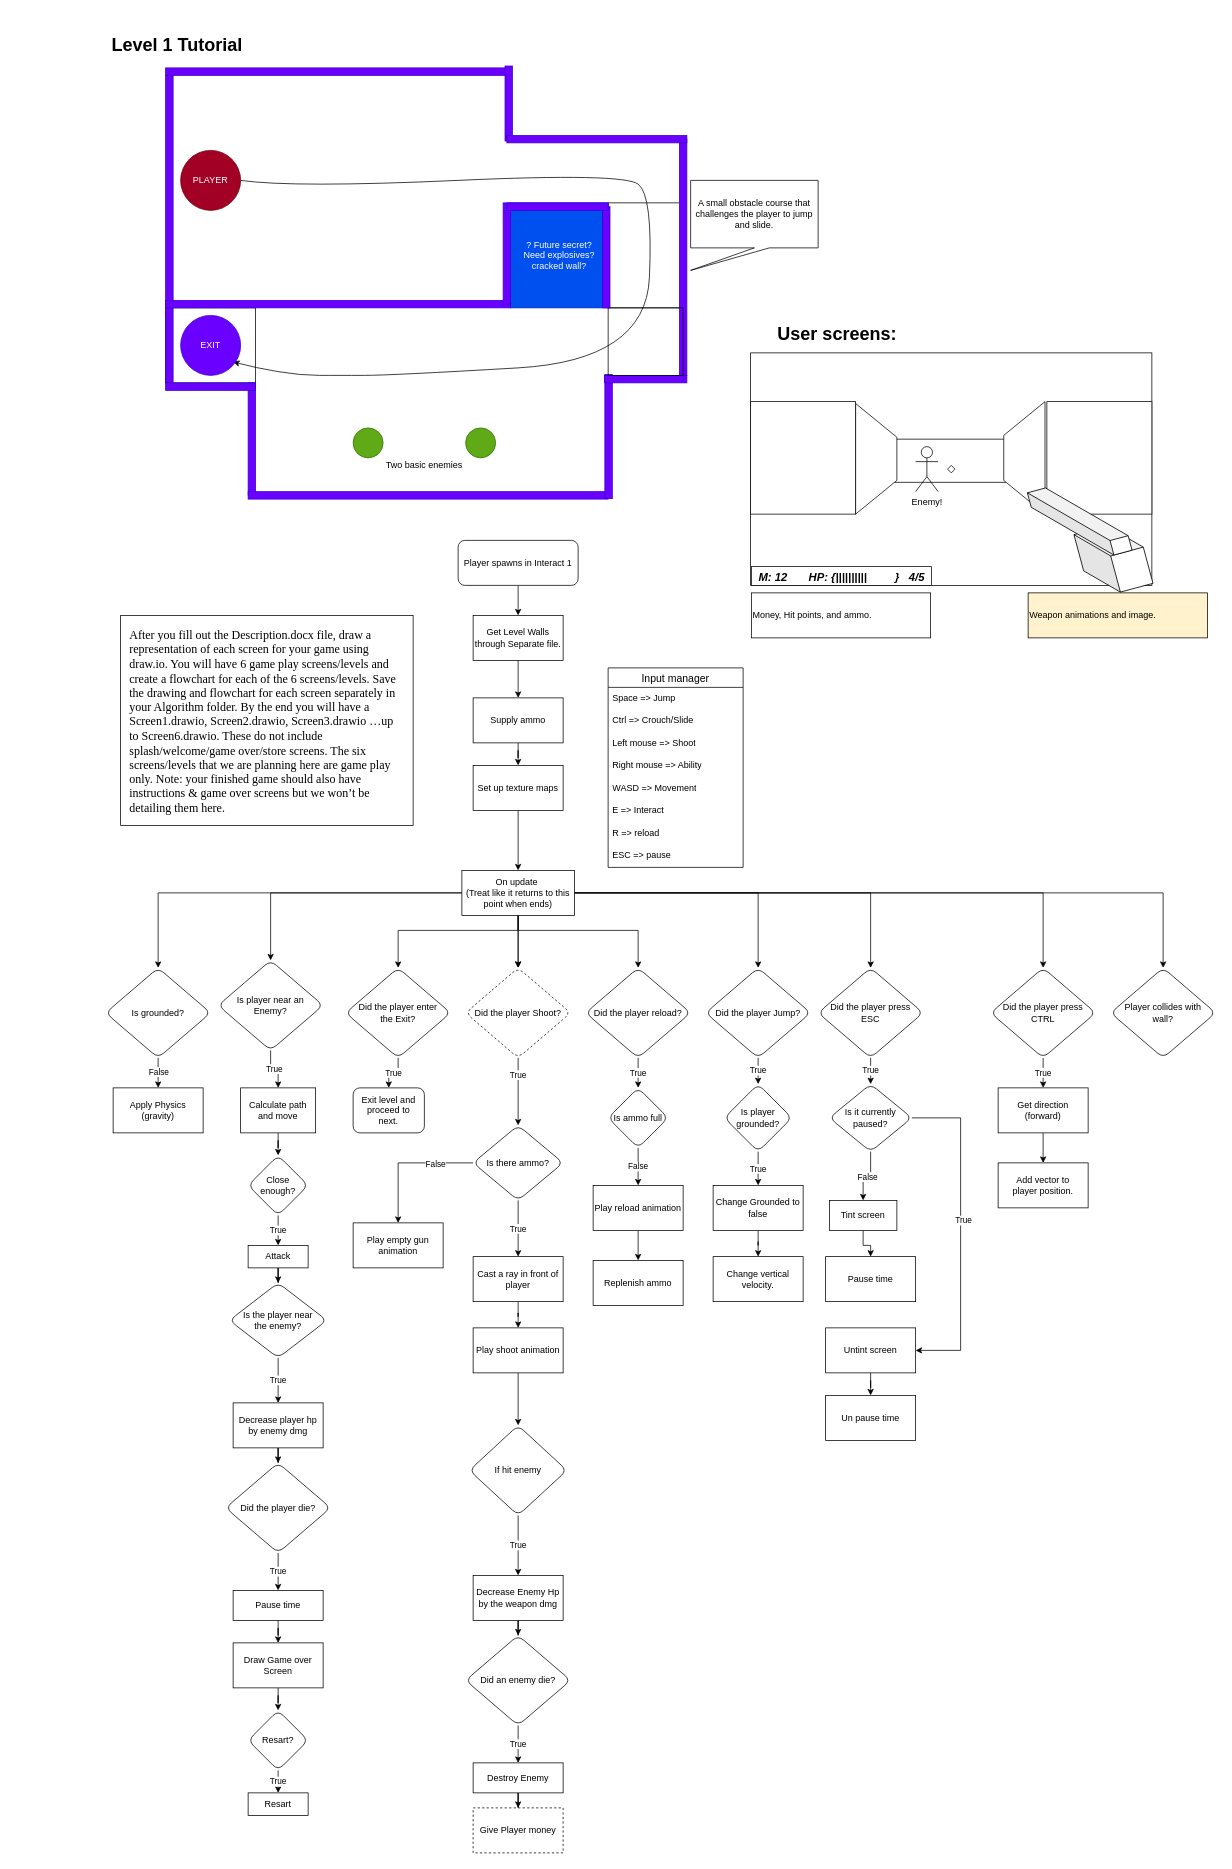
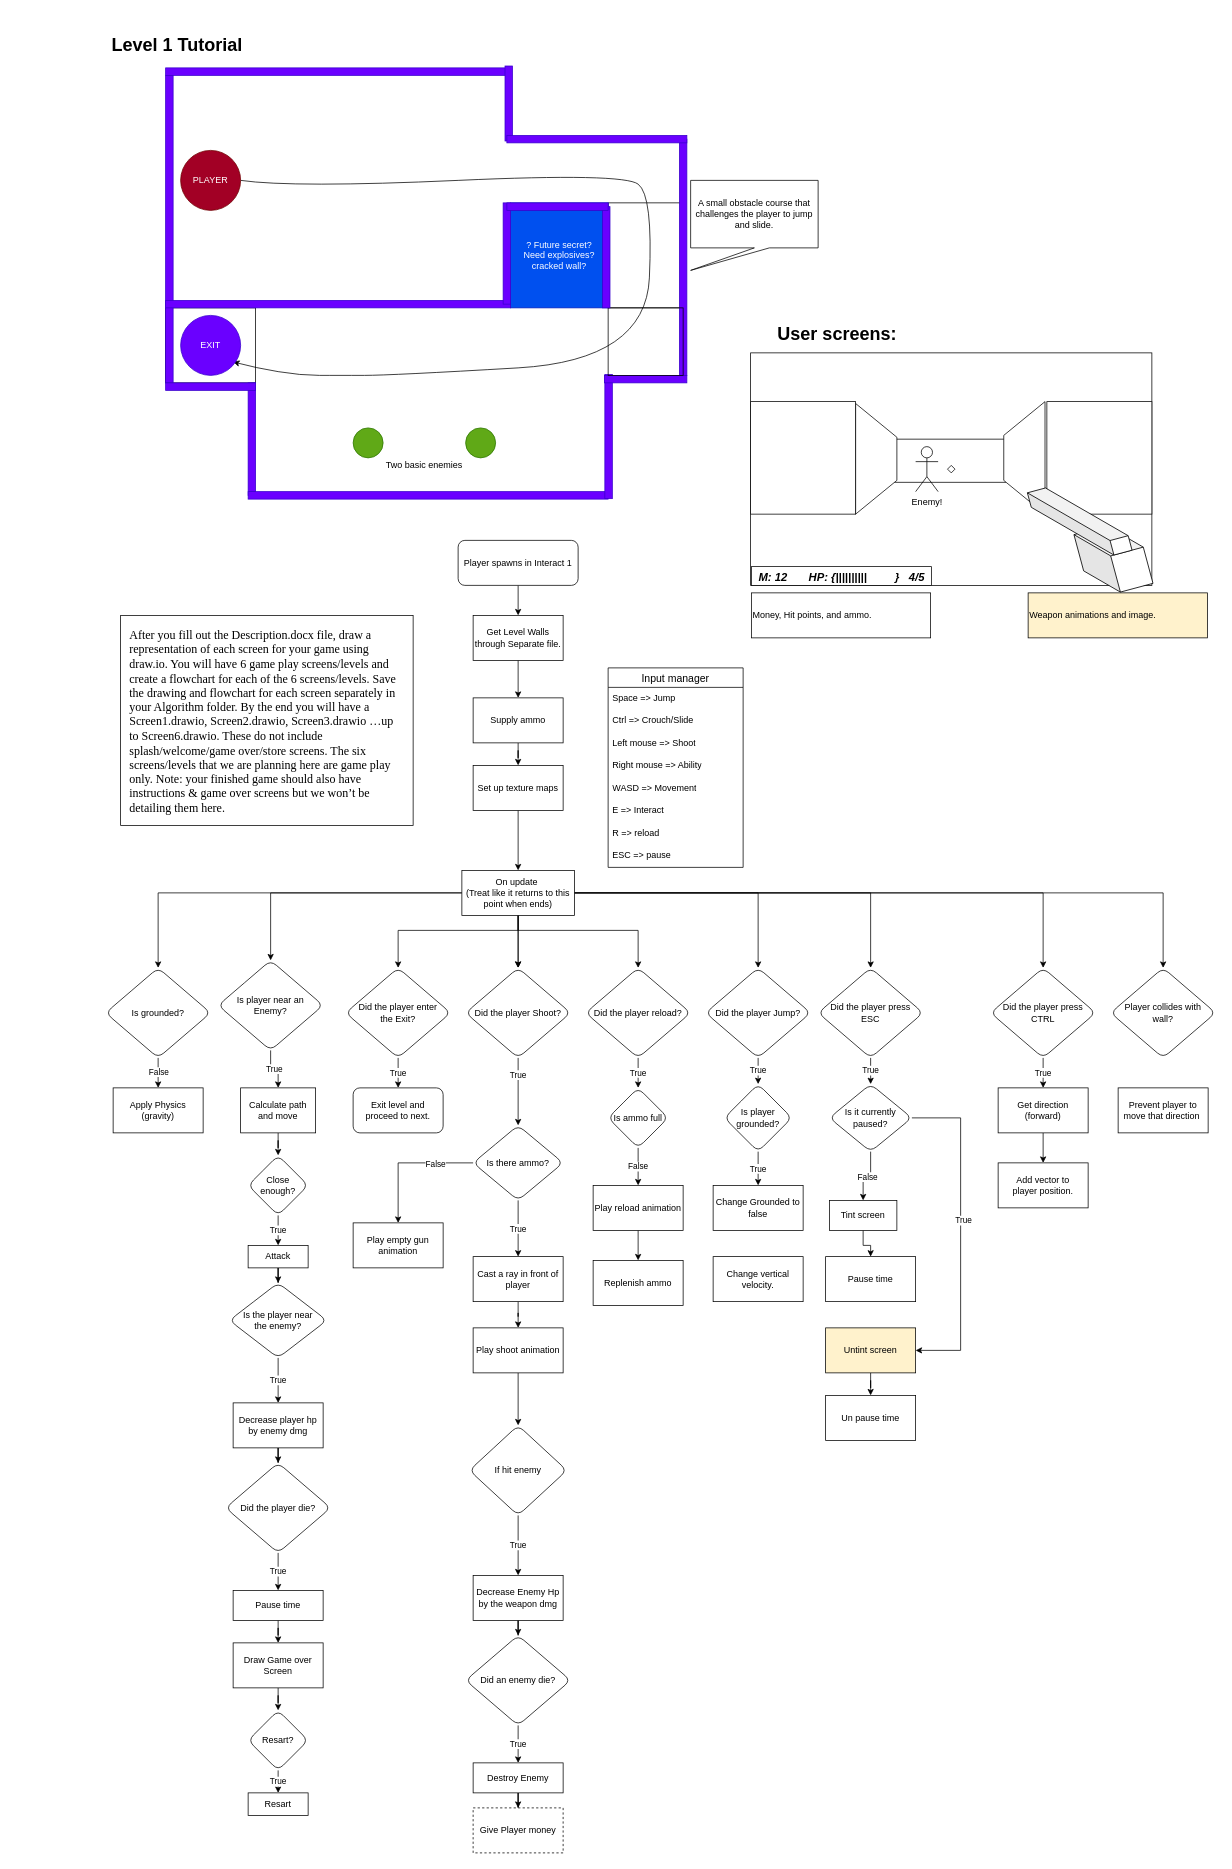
node "Did the player Shoot?": style dashed -> solid
node "Exit level and proceed to next.": size 71x45 -> 90x45
node "Prevent player to move that direction": added
edge "Change Grounded to false" -> "Change vertical velocity.": removed
node "Untint screen": fillcolor #ffffff -> #fff2cc
